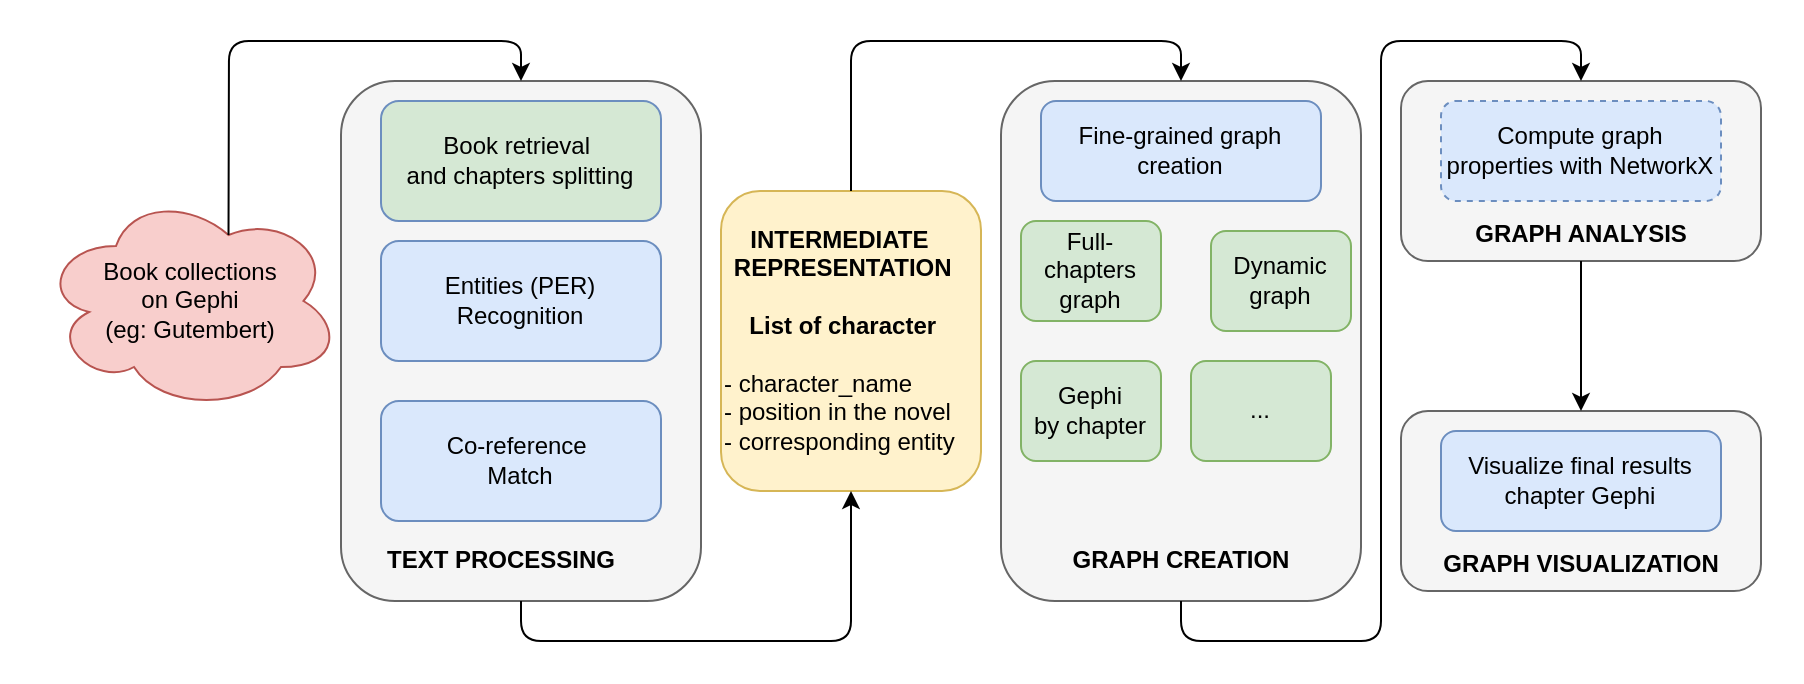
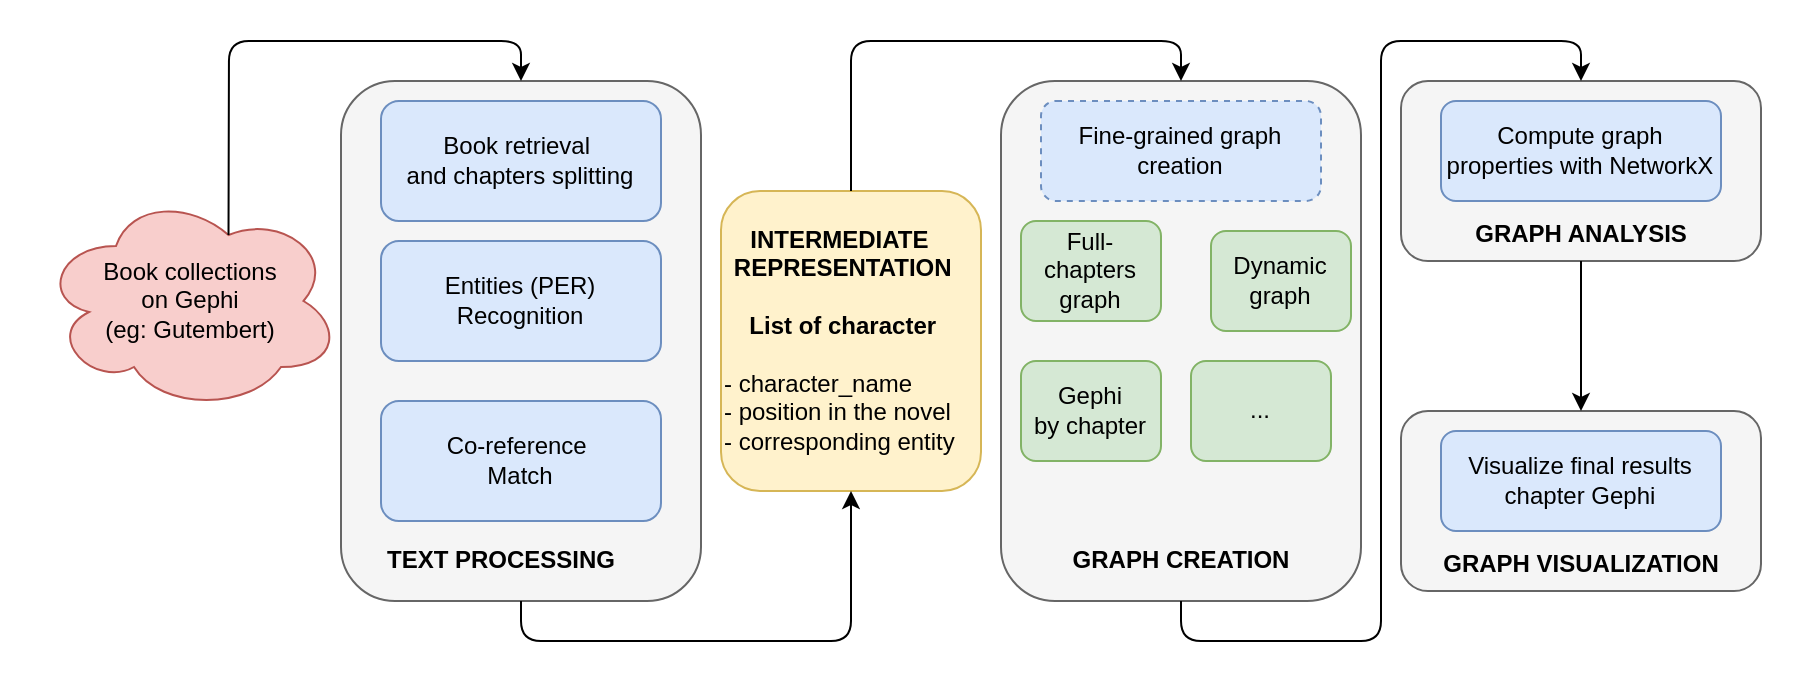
node "Fine-grained graph creation": style solid -> dashed
node "Compute graph properties with NetworkX": style dashed -> solid
node "Book retrieval and chapters splitting": fillcolor #d5e8d4 -> #dae8fc
